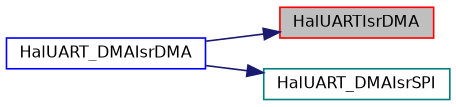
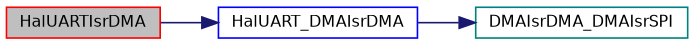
edge "HalUART_DMAIsrDMA" -> "HalUARTIsrDMA": reversed
node "HalUART_DMAIsrSPI": label "HalUART_DMAIsrSPI" -> "DMAIsrDMA_DMAIsrSPI"
